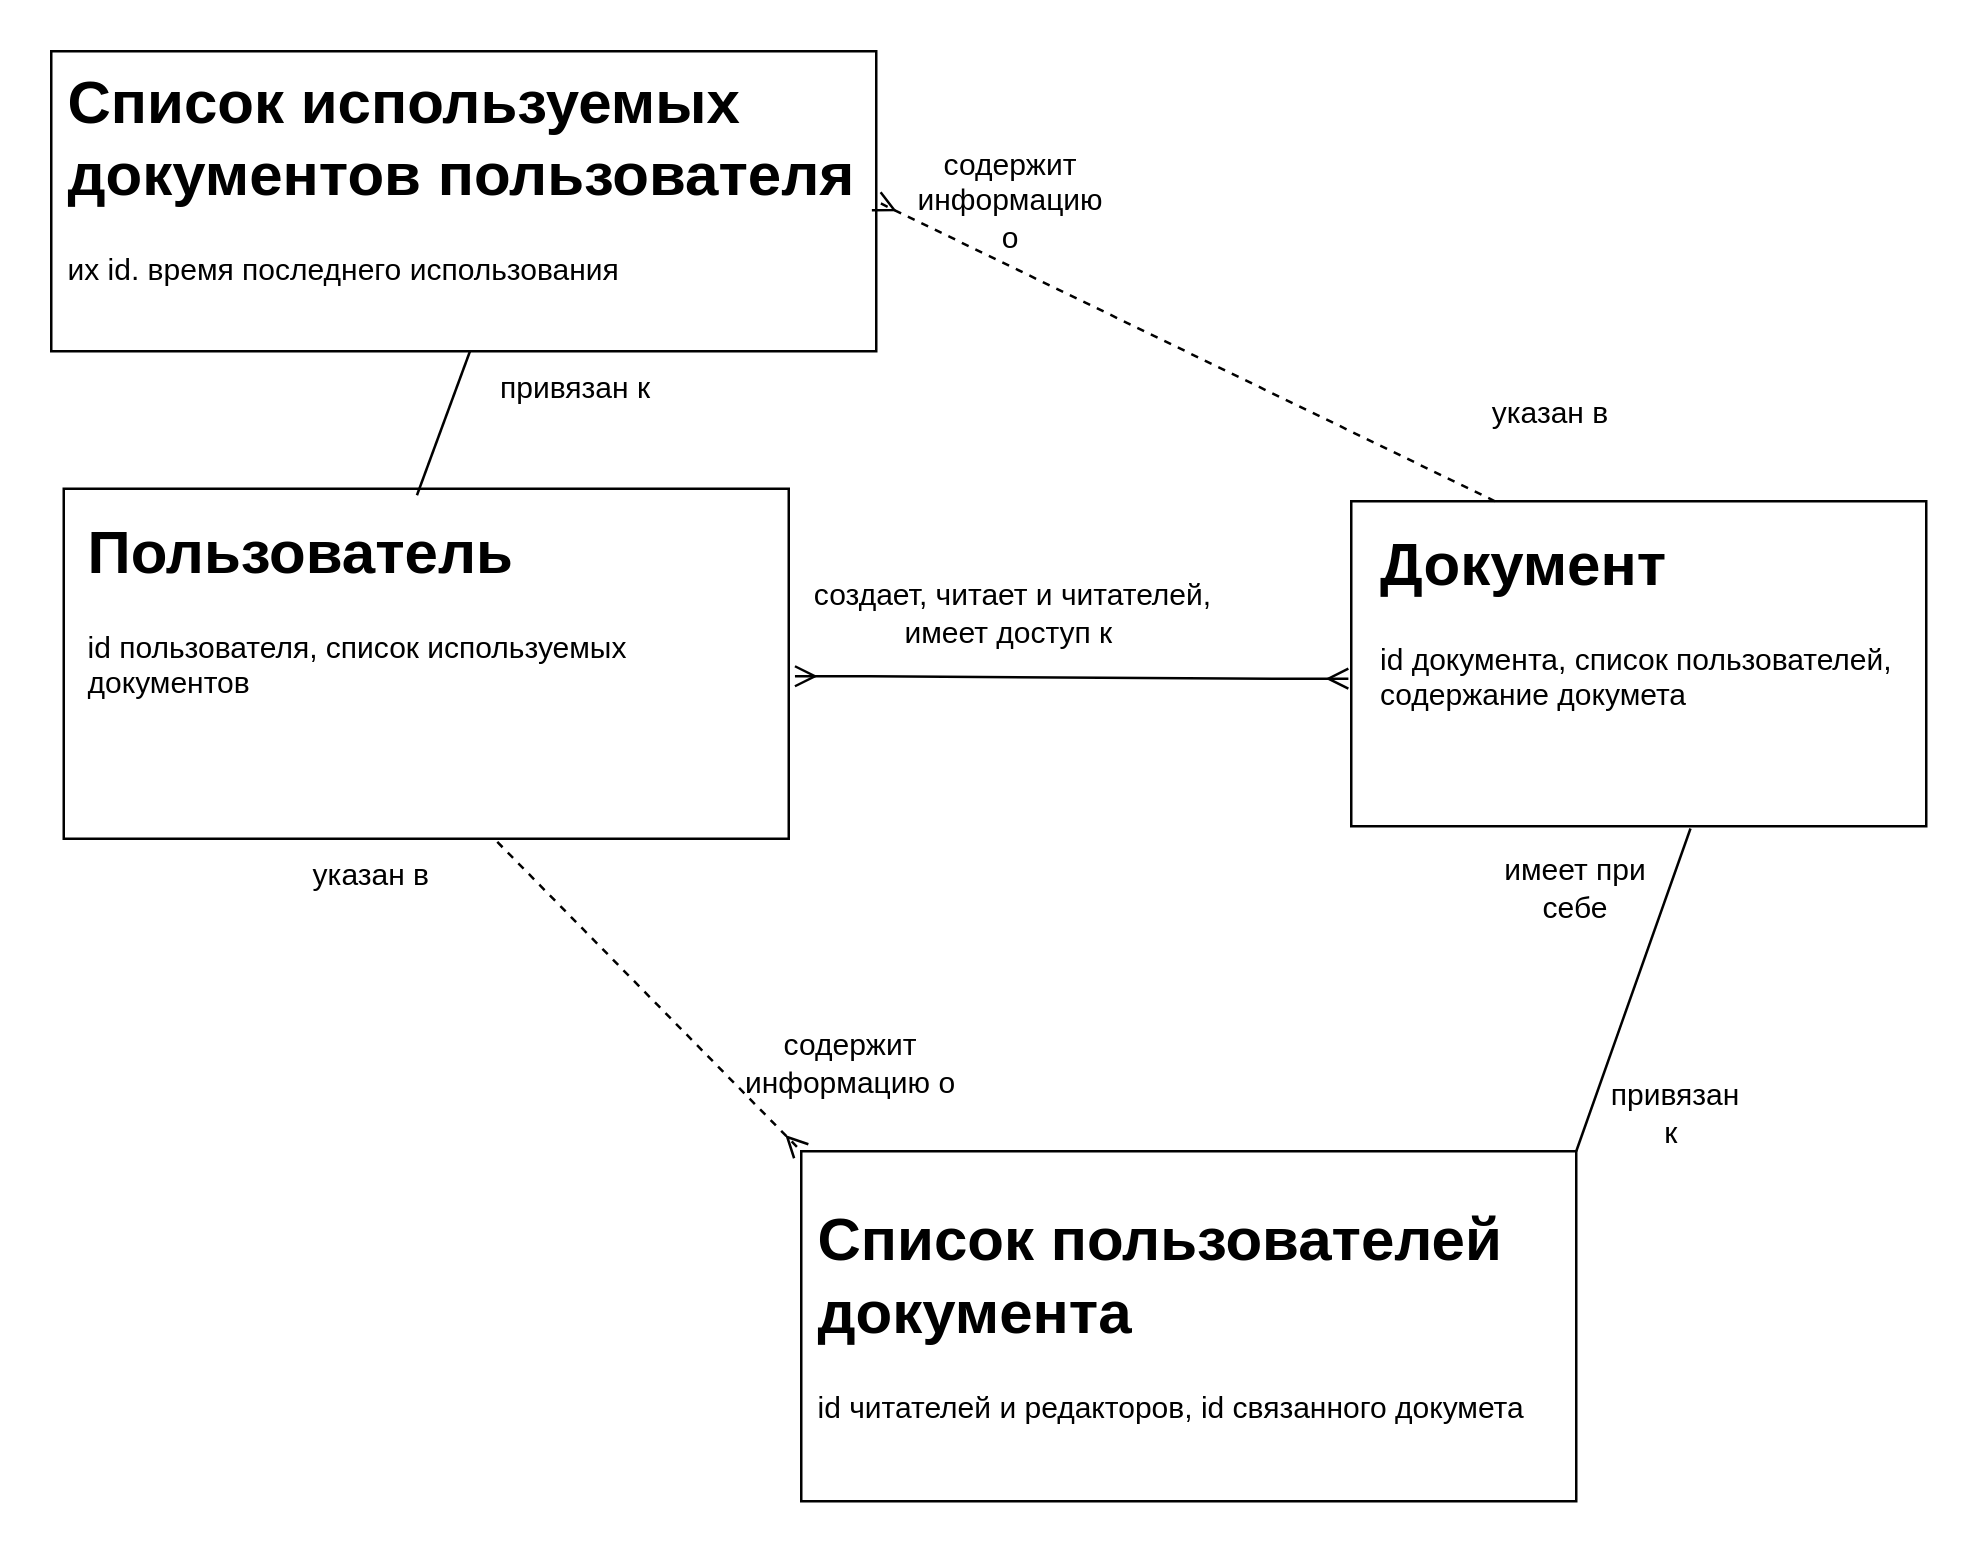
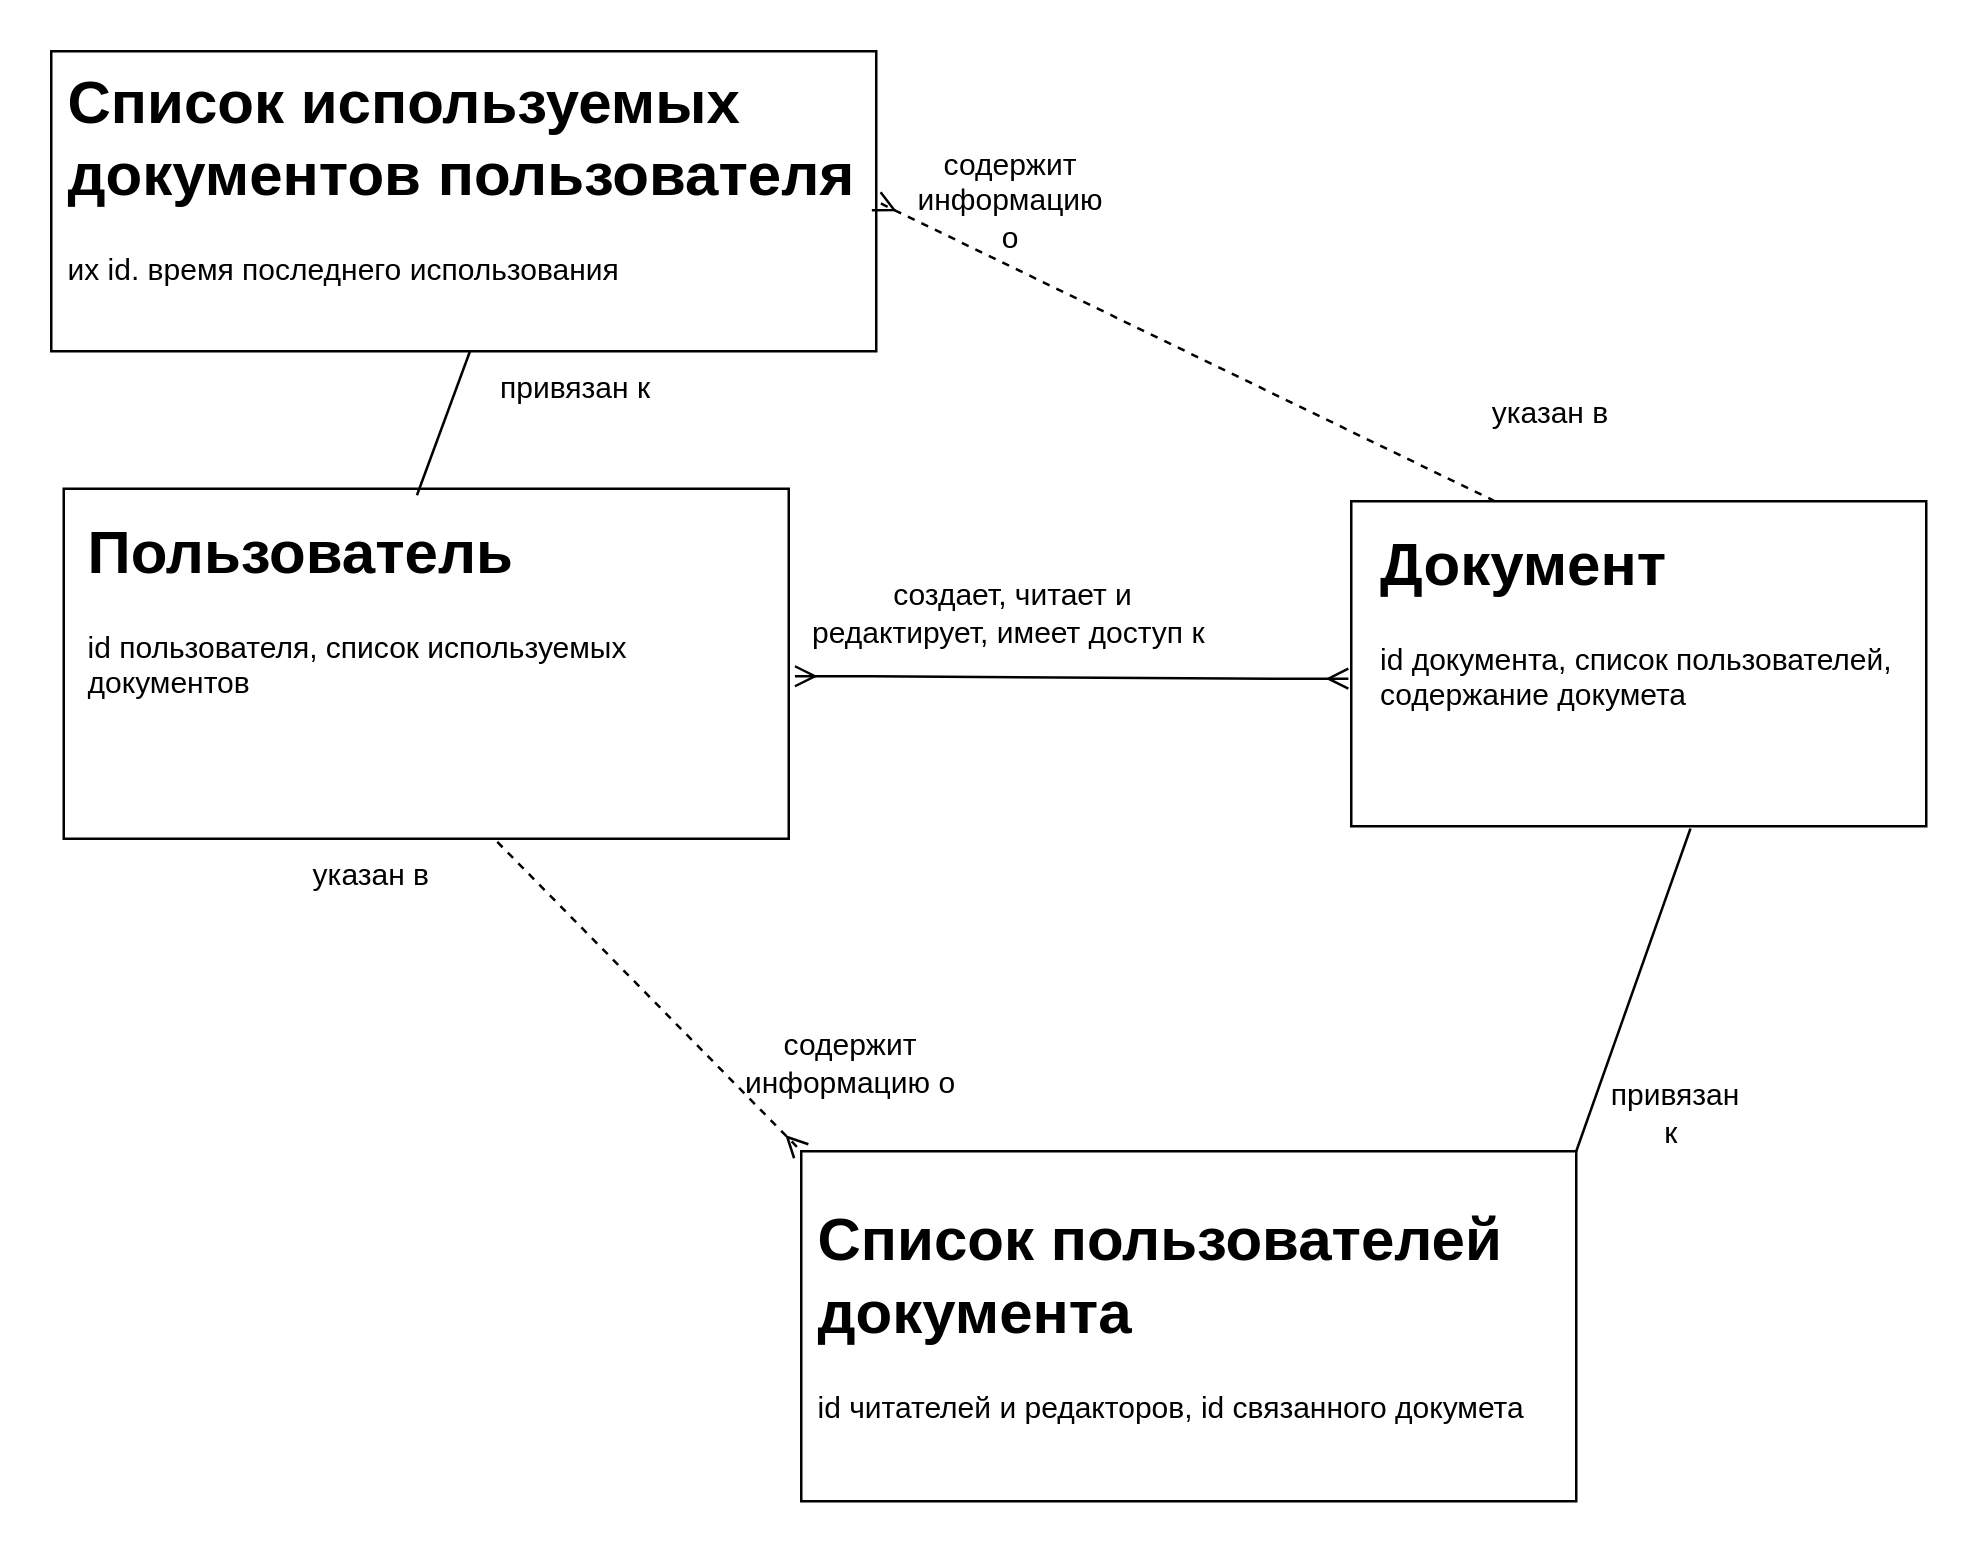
node "создает, читает и читателей, имеет доступ к": label "создает, читает и читателей, имеет доступ к" -> "создает, читает и редактирует, имеет доступ к"
node "имеет при себе": removed
